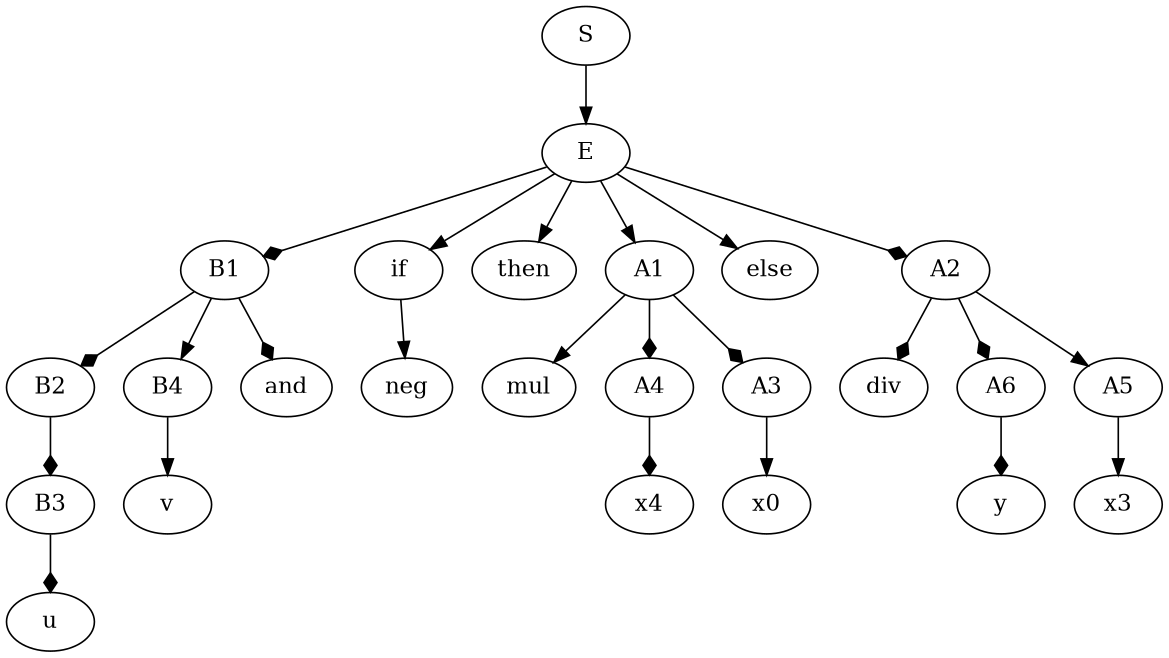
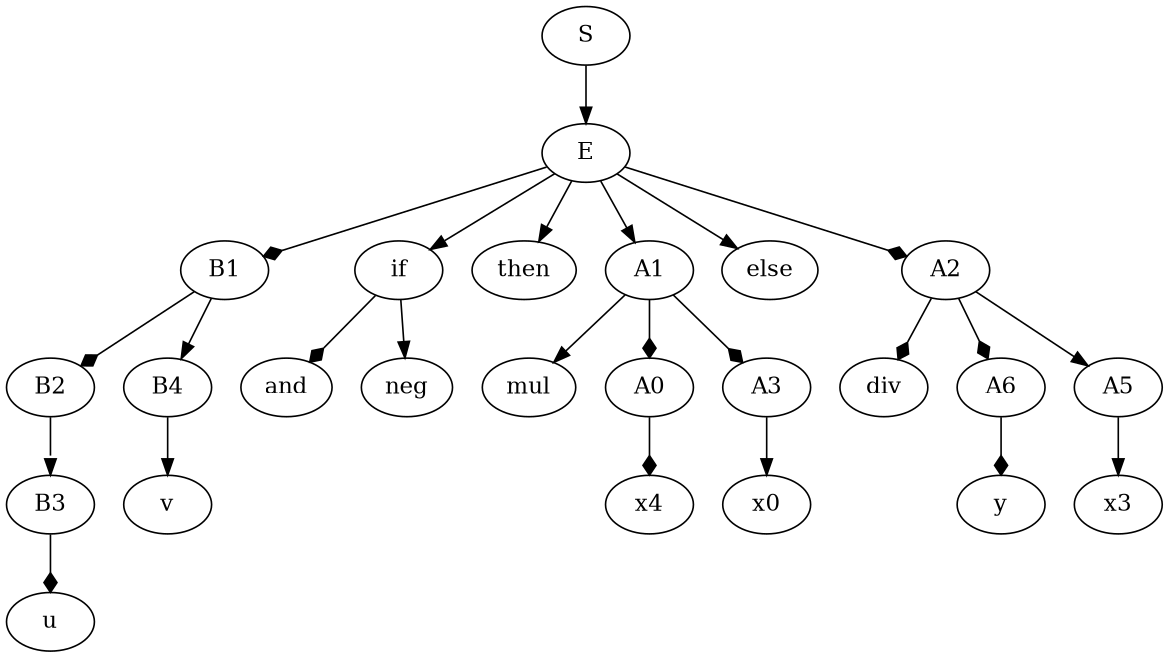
edge "B1" -> "and": now "if" -> "and"
node "A4": label "A4" -> "A0"
edge "B2" -> "B3": arrowhead diamond -> normal
